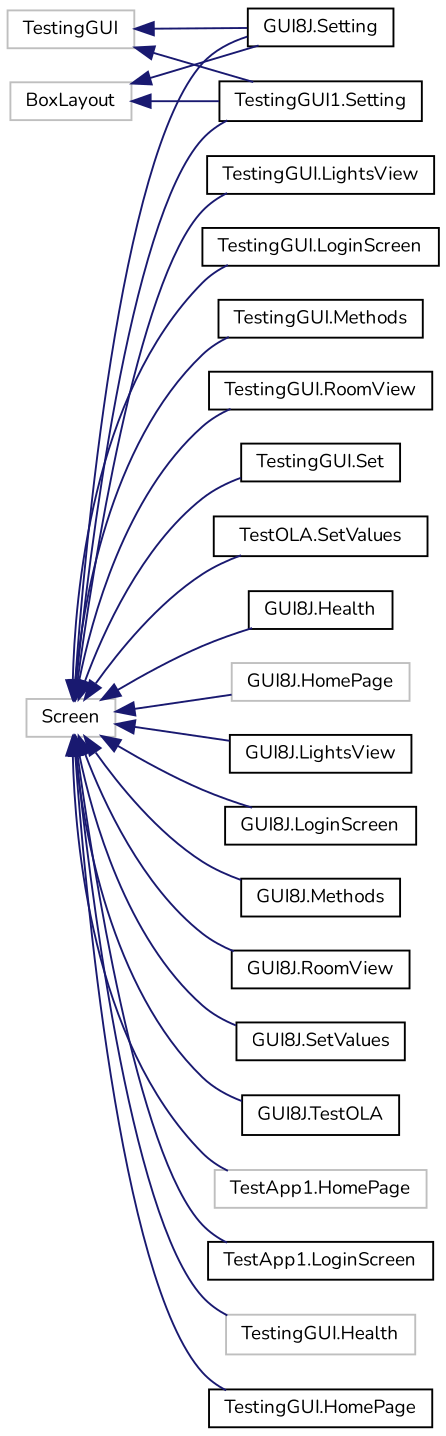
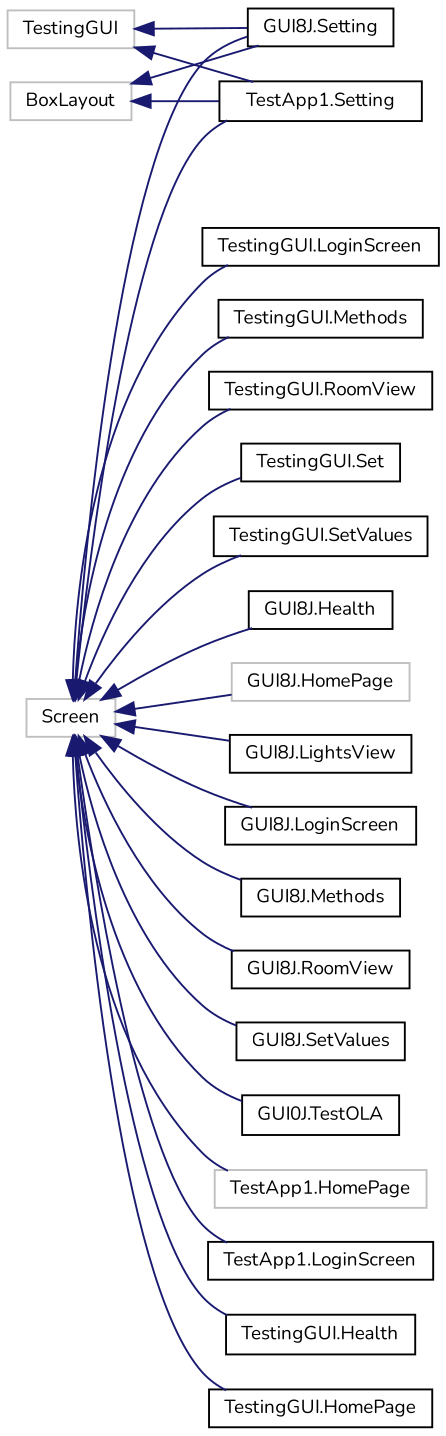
node "TestingGUI1.Setting": label "TestingGUI1.Setting" -> "TestApp1.Setting"
node "TestingGUI.LightsView": removed
node "TestOLA.SetValues": label "TestOLA.SetValues" -> "TestingGUI.SetValues"
node "GUI8J.TestOLA": label "GUI8J.TestOLA" -> "GUI0J.TestOLA"
node "TestingGUI.Health": color grey75 -> black
